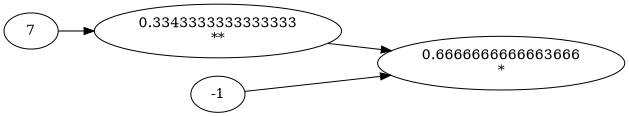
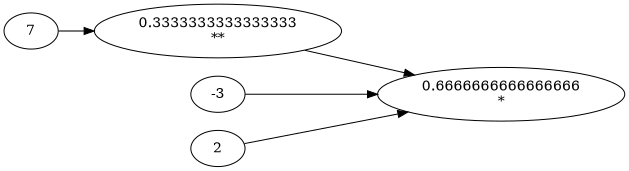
node "0.3343333333333333 **": label "0.3343333333333333 **" -> "0.3333333333333333 **"
node "0.6666666666663666 *": label "0.6666666666663666 *" -> "0.6666666666666666 *"
node "-1": label "-1" -> "-3"
node "2": added
